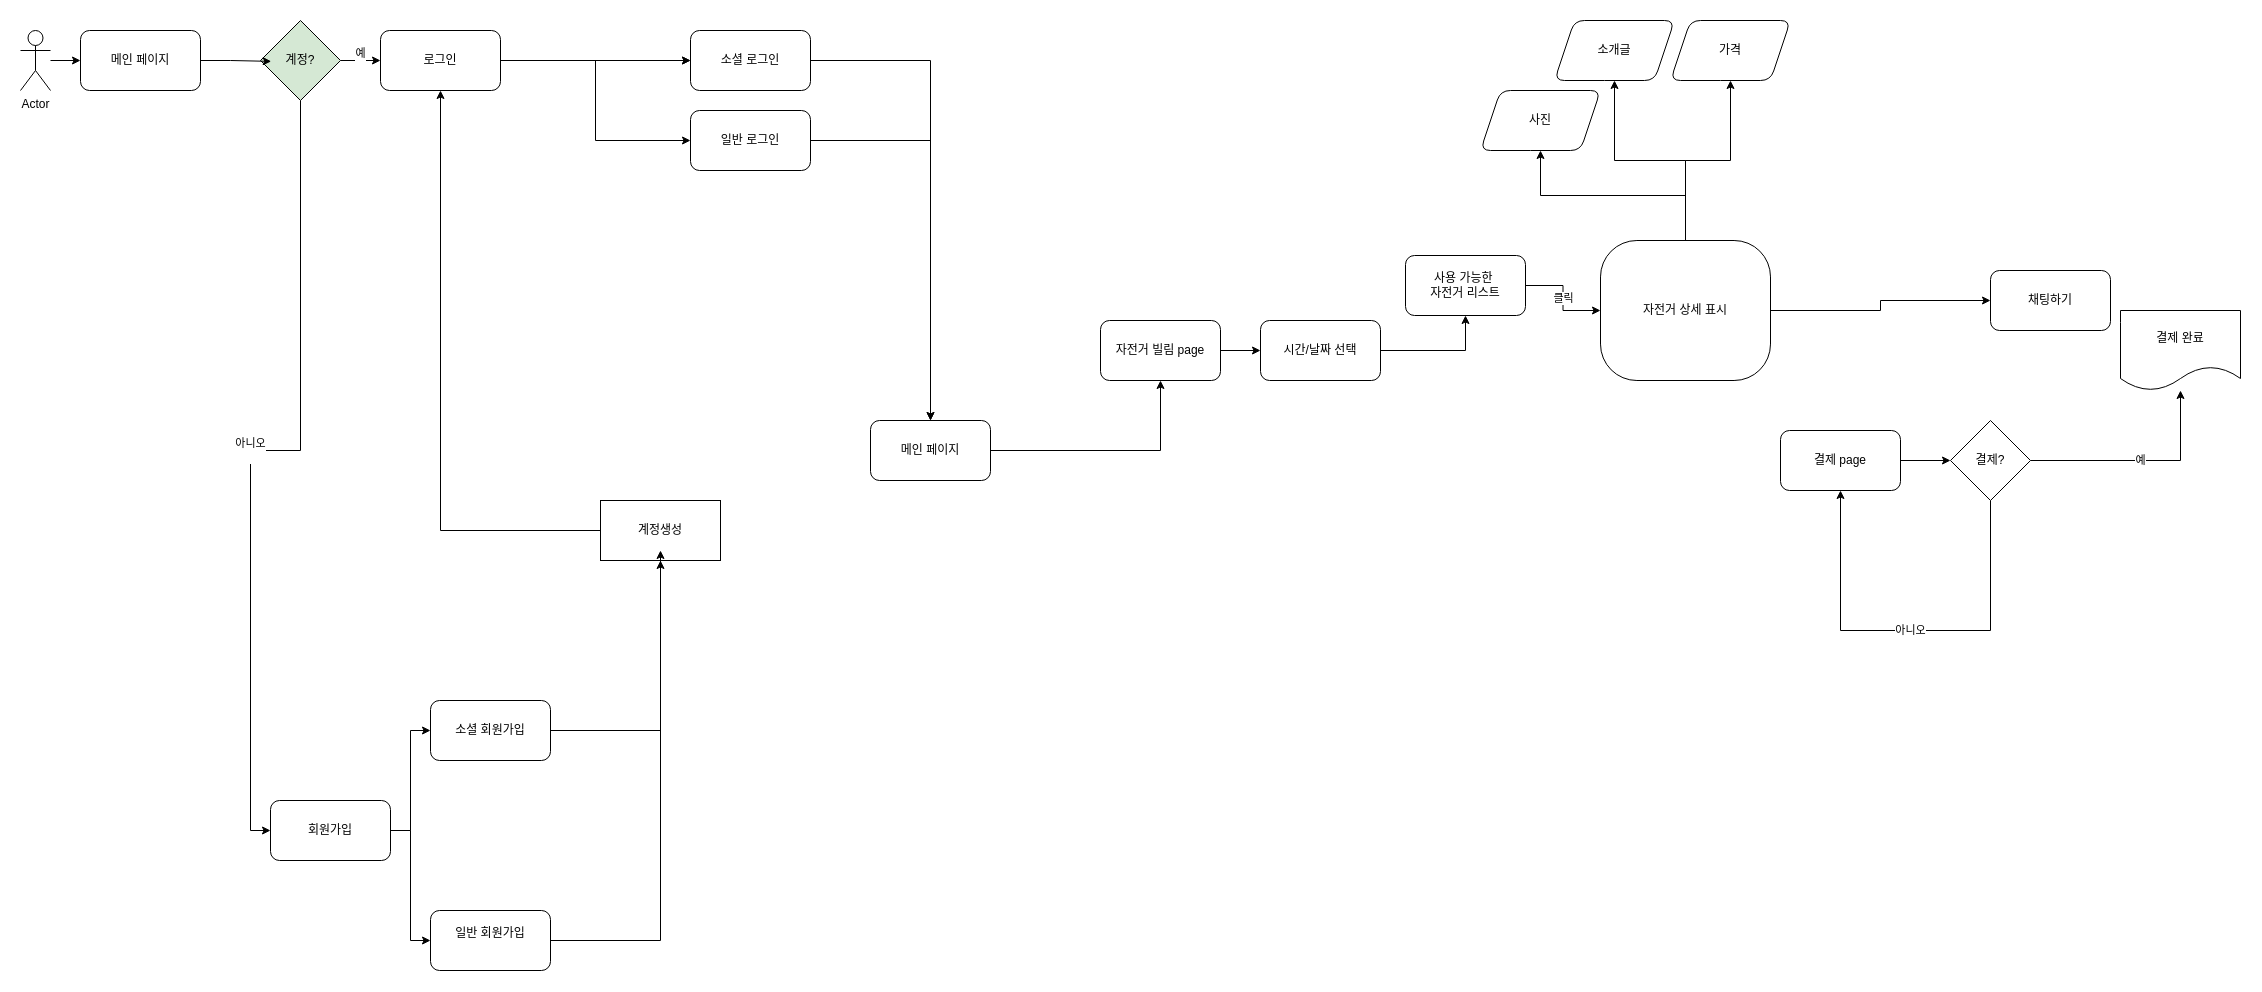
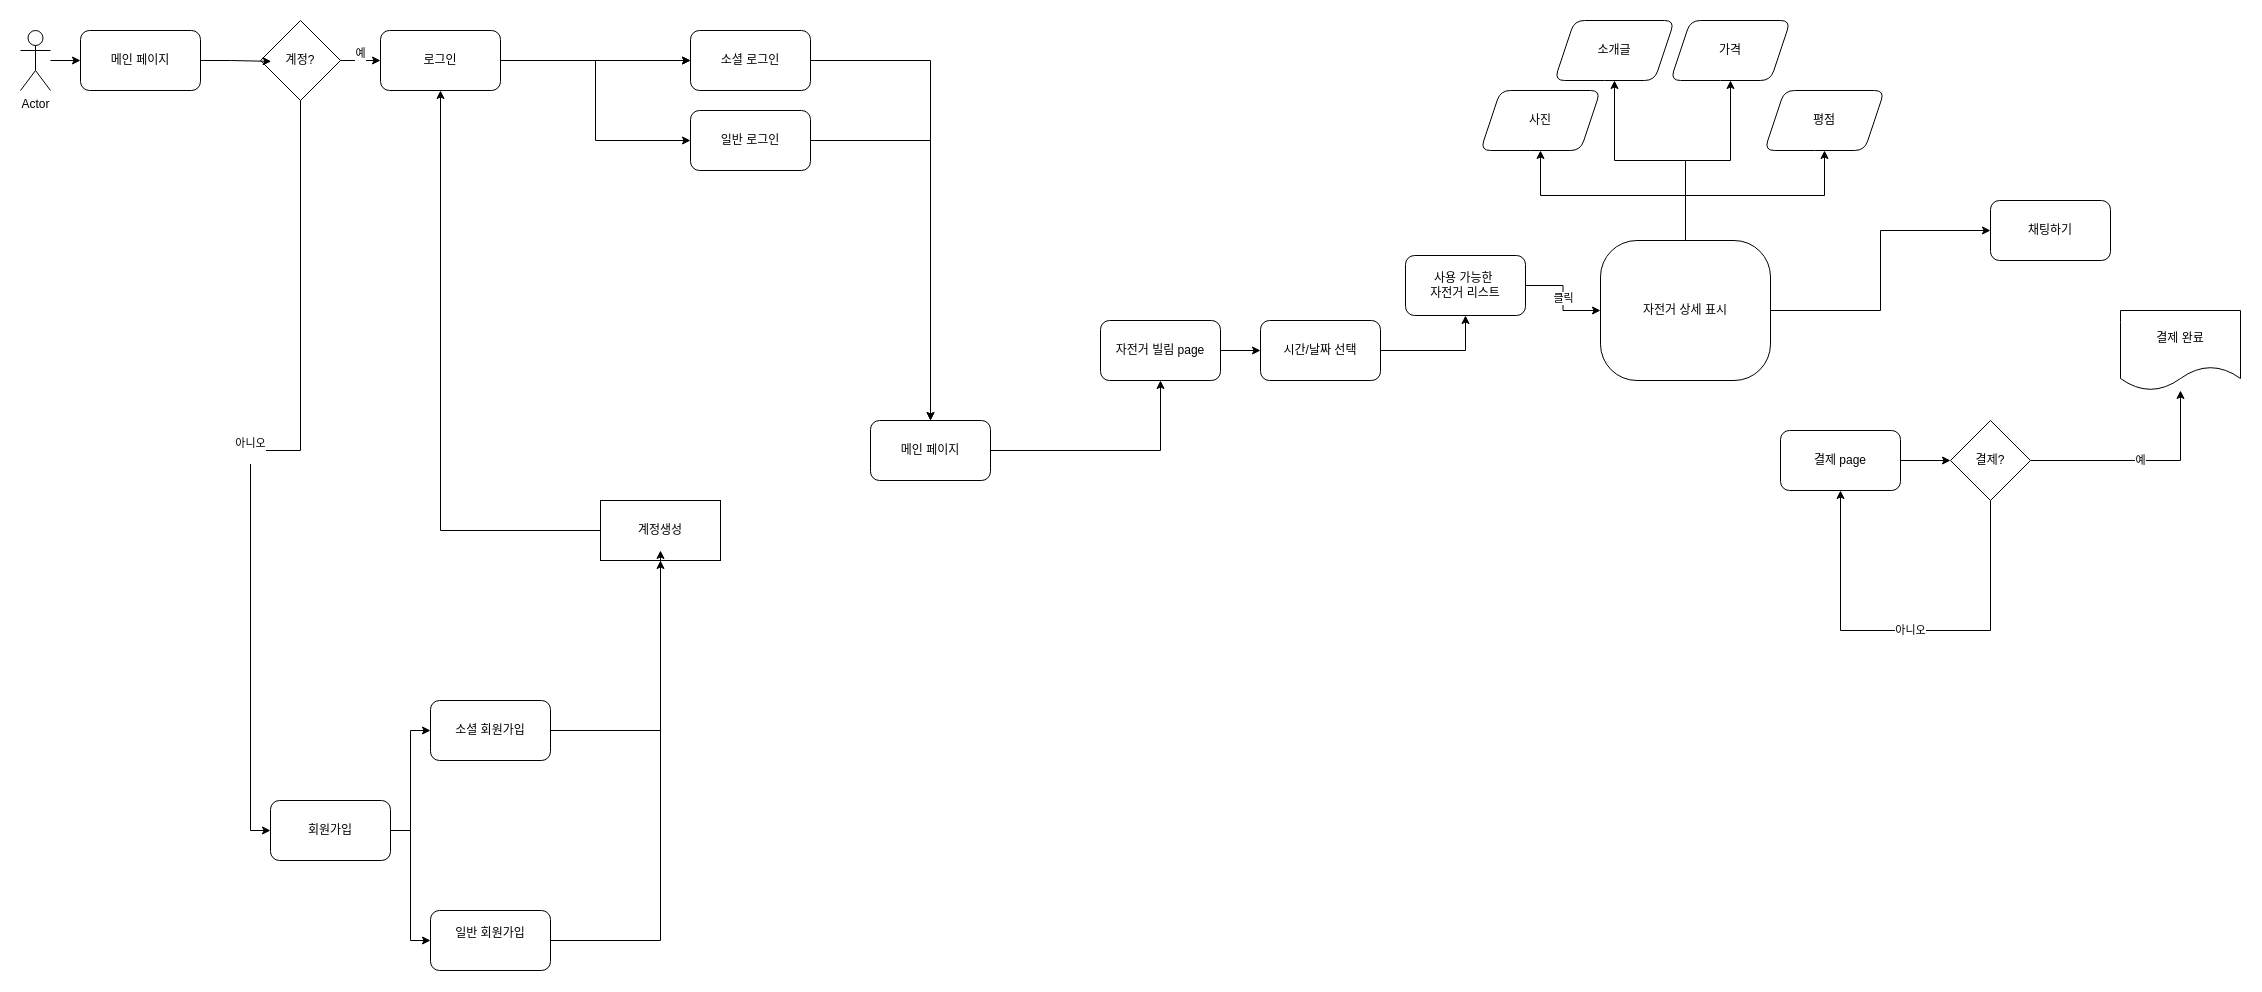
node "계정?": fillcolor #d5e8d4 -> #ffffff
node "평점": added
edge "자전거 상세 표시" -> "평점": added
node "채팅하기": moved (2051, 301) -> (2051, 231)
